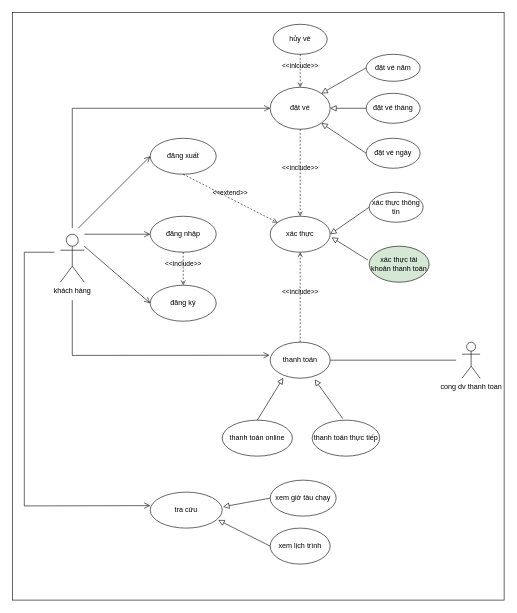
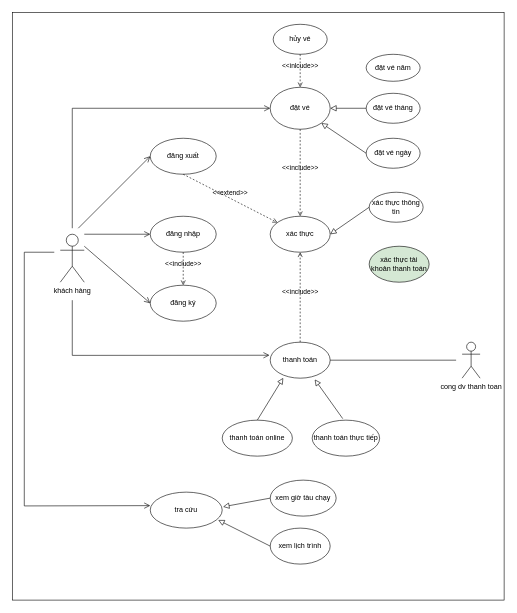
edge "đặt vé năm" -> "đặt vé": removed
edge "xác thực tài khoản thanh toán" -> "xác thực": removed
